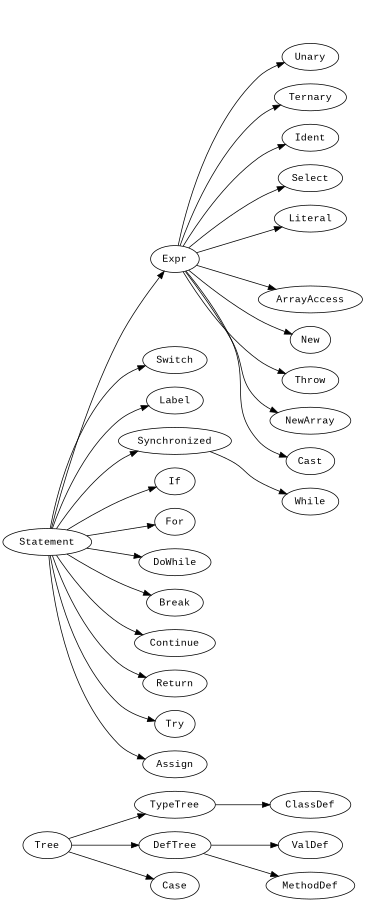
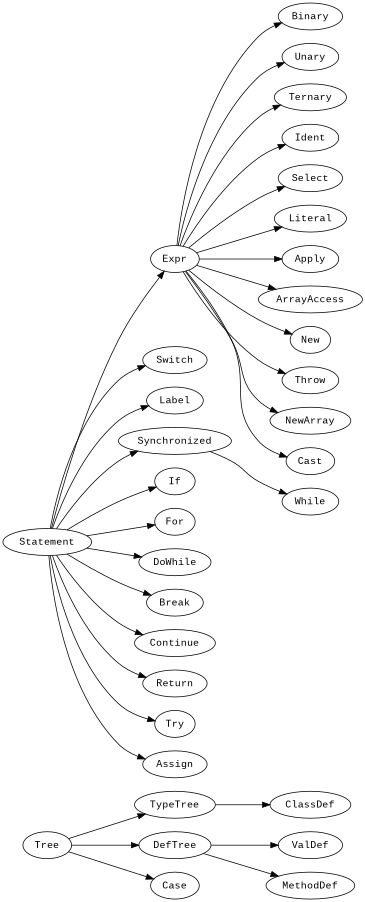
node "Binary": added
node "Apply": added
